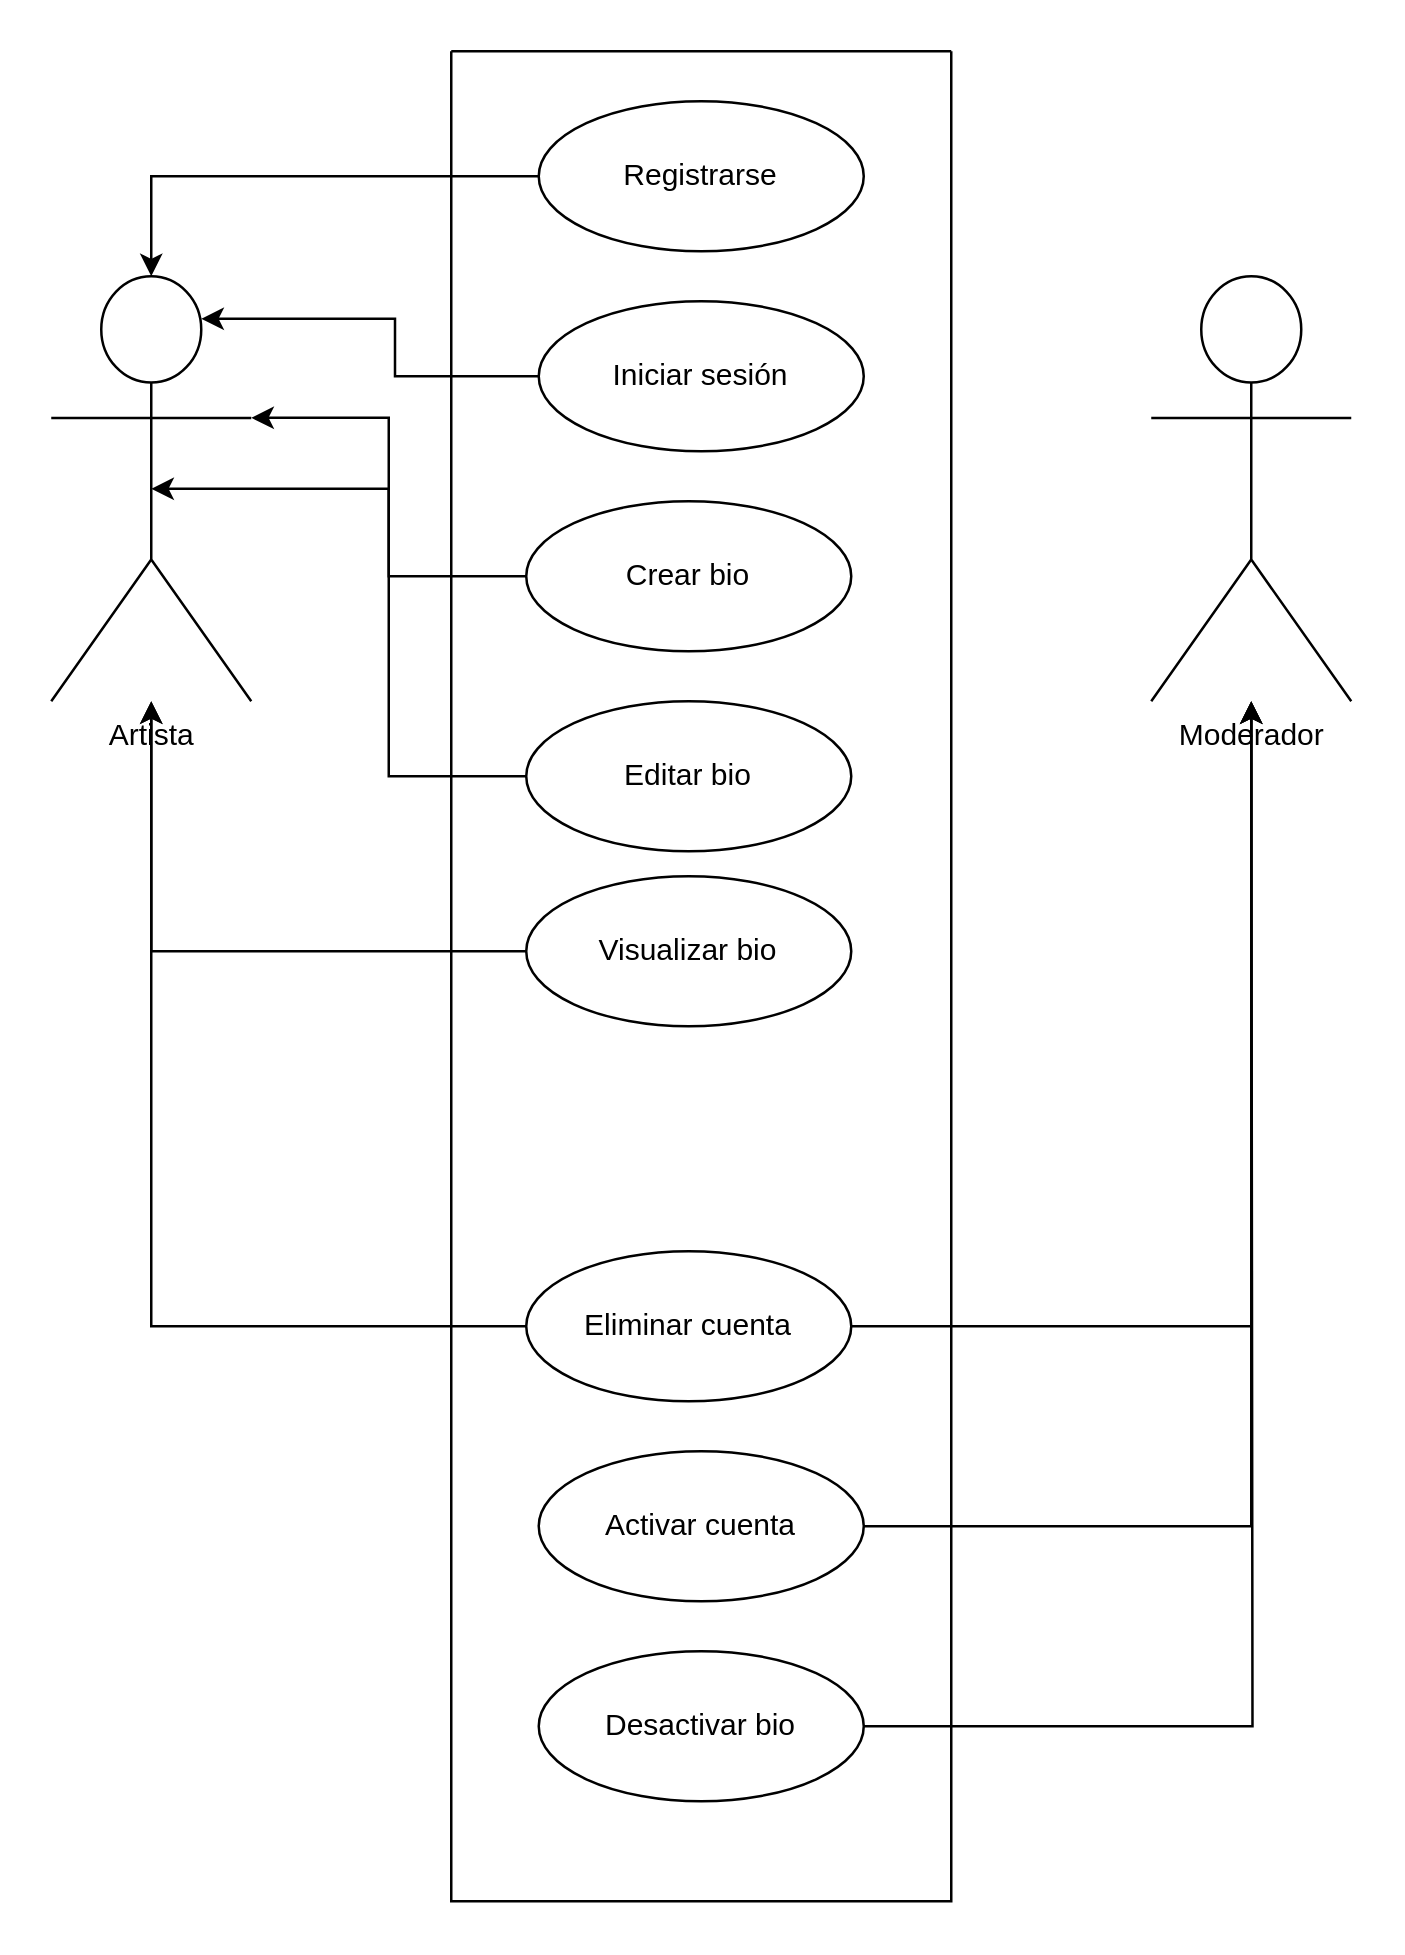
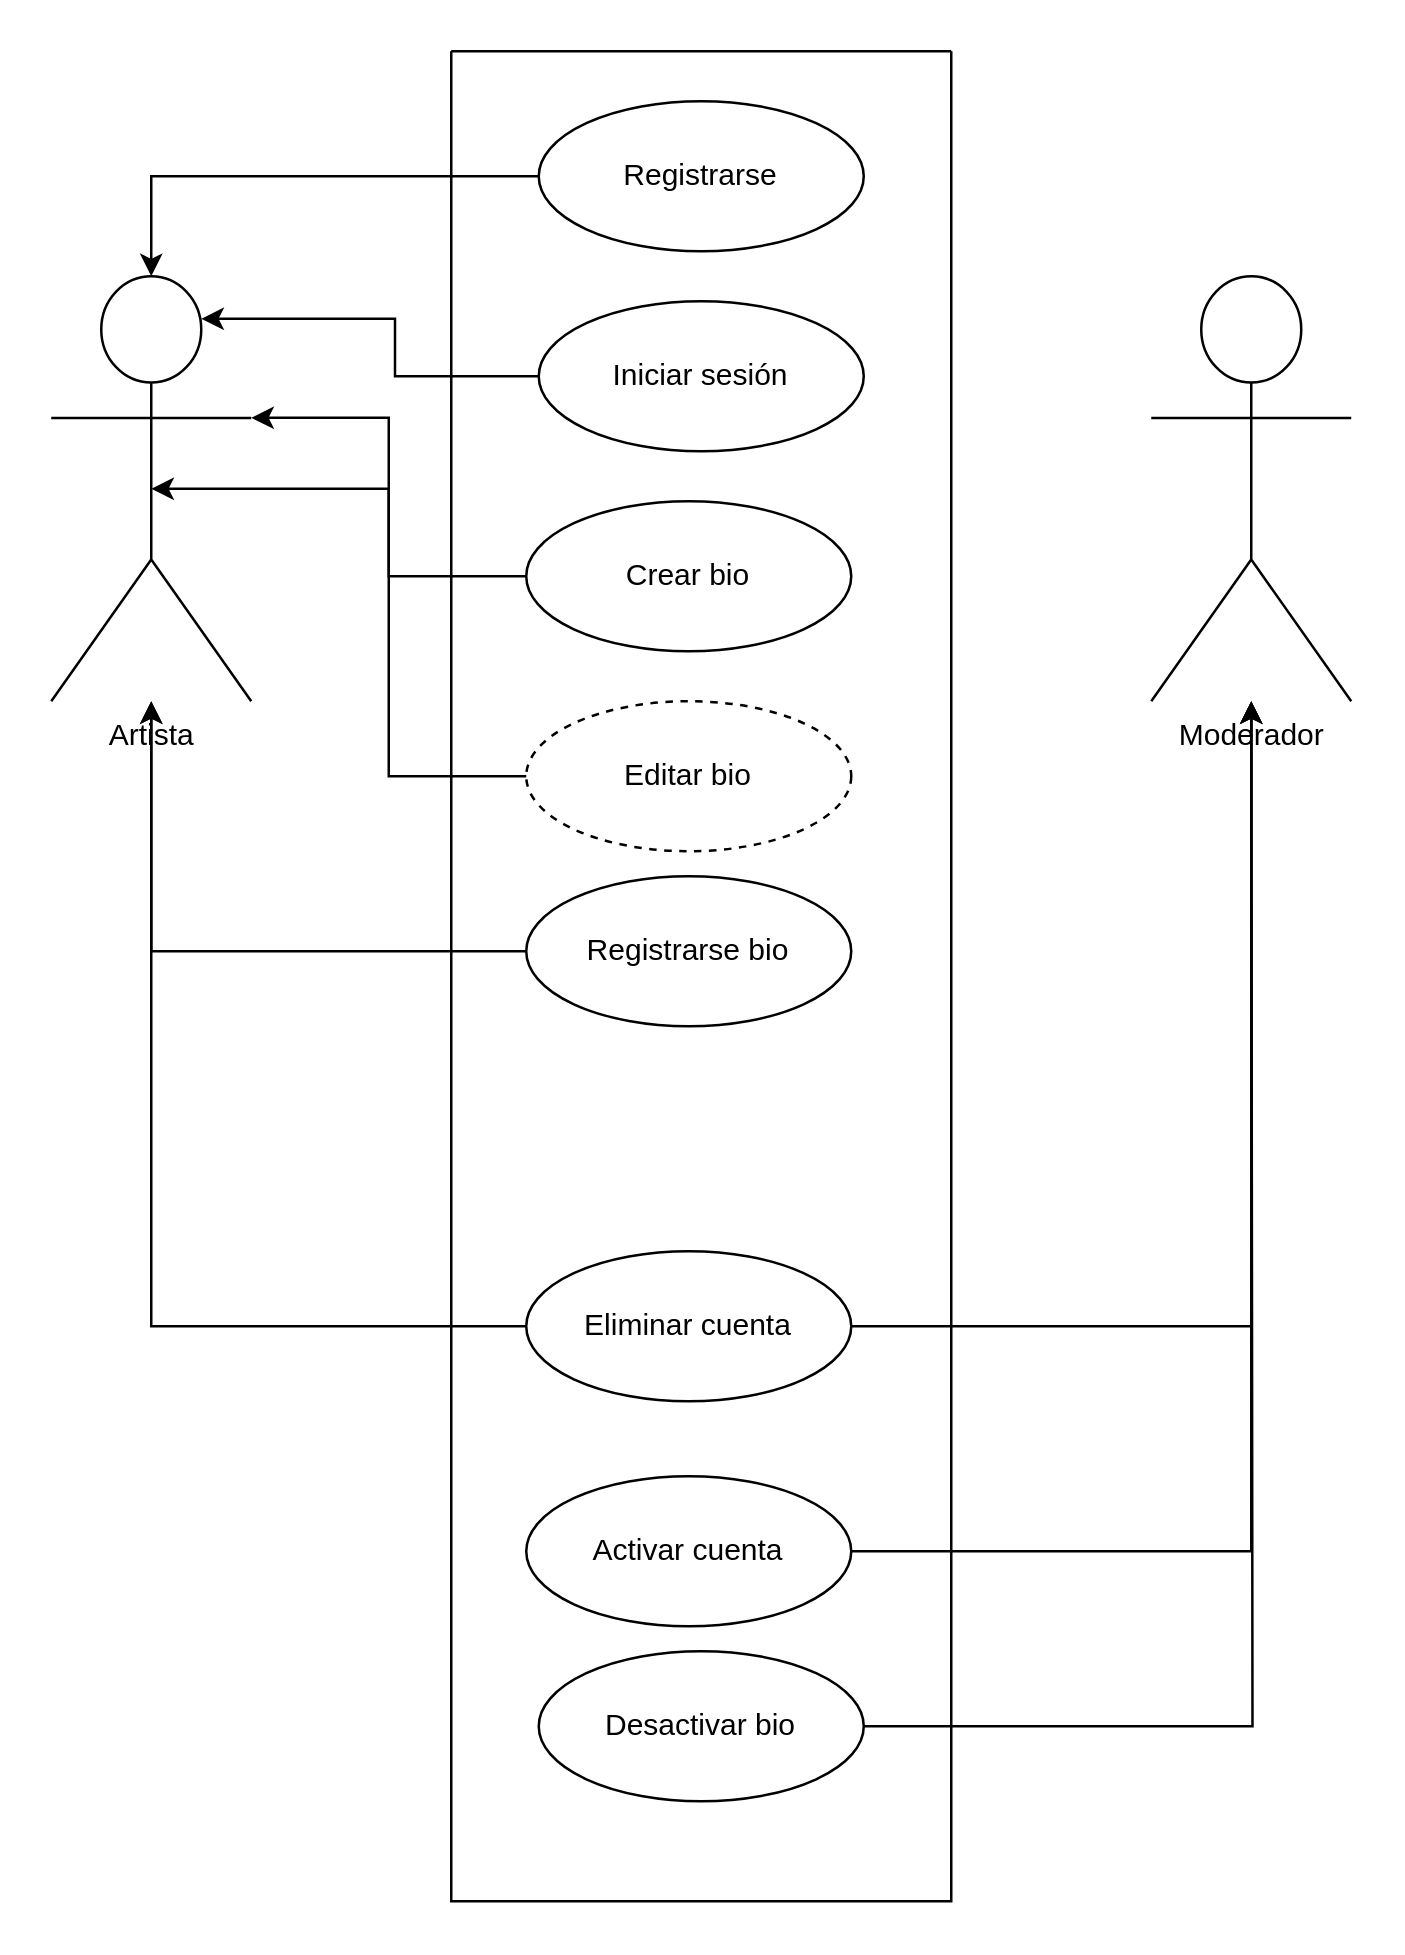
node "Editar bio": style solid -> dashed
node "Visualizar bio": label "Visualizar bio" -> "Registrarse bio"
node "Activar cuenta": moved (701, 1526) -> (689, 1551)
